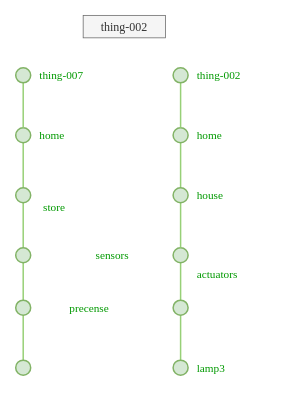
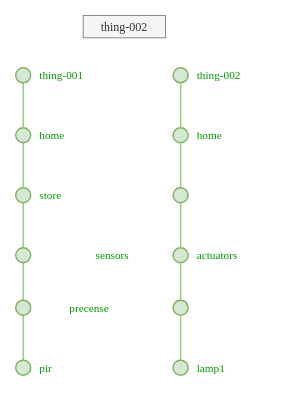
node "thing-007": label "thing-007" -> "thing-001"
node "house": removed
node "store": moved (75, 207) -> (72, 195)
node "actuators": moved (229, 274) -> (229, 255)
node "pir": added
node "lamp3": label "lamp3" -> "lamp1"
